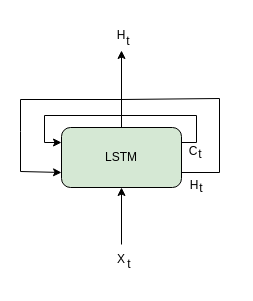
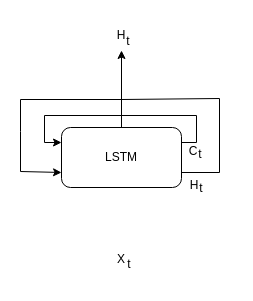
node "LSTM": fillcolor #d5e8d4 -> #ffffff
edge "X" -> "LSTM": removed
